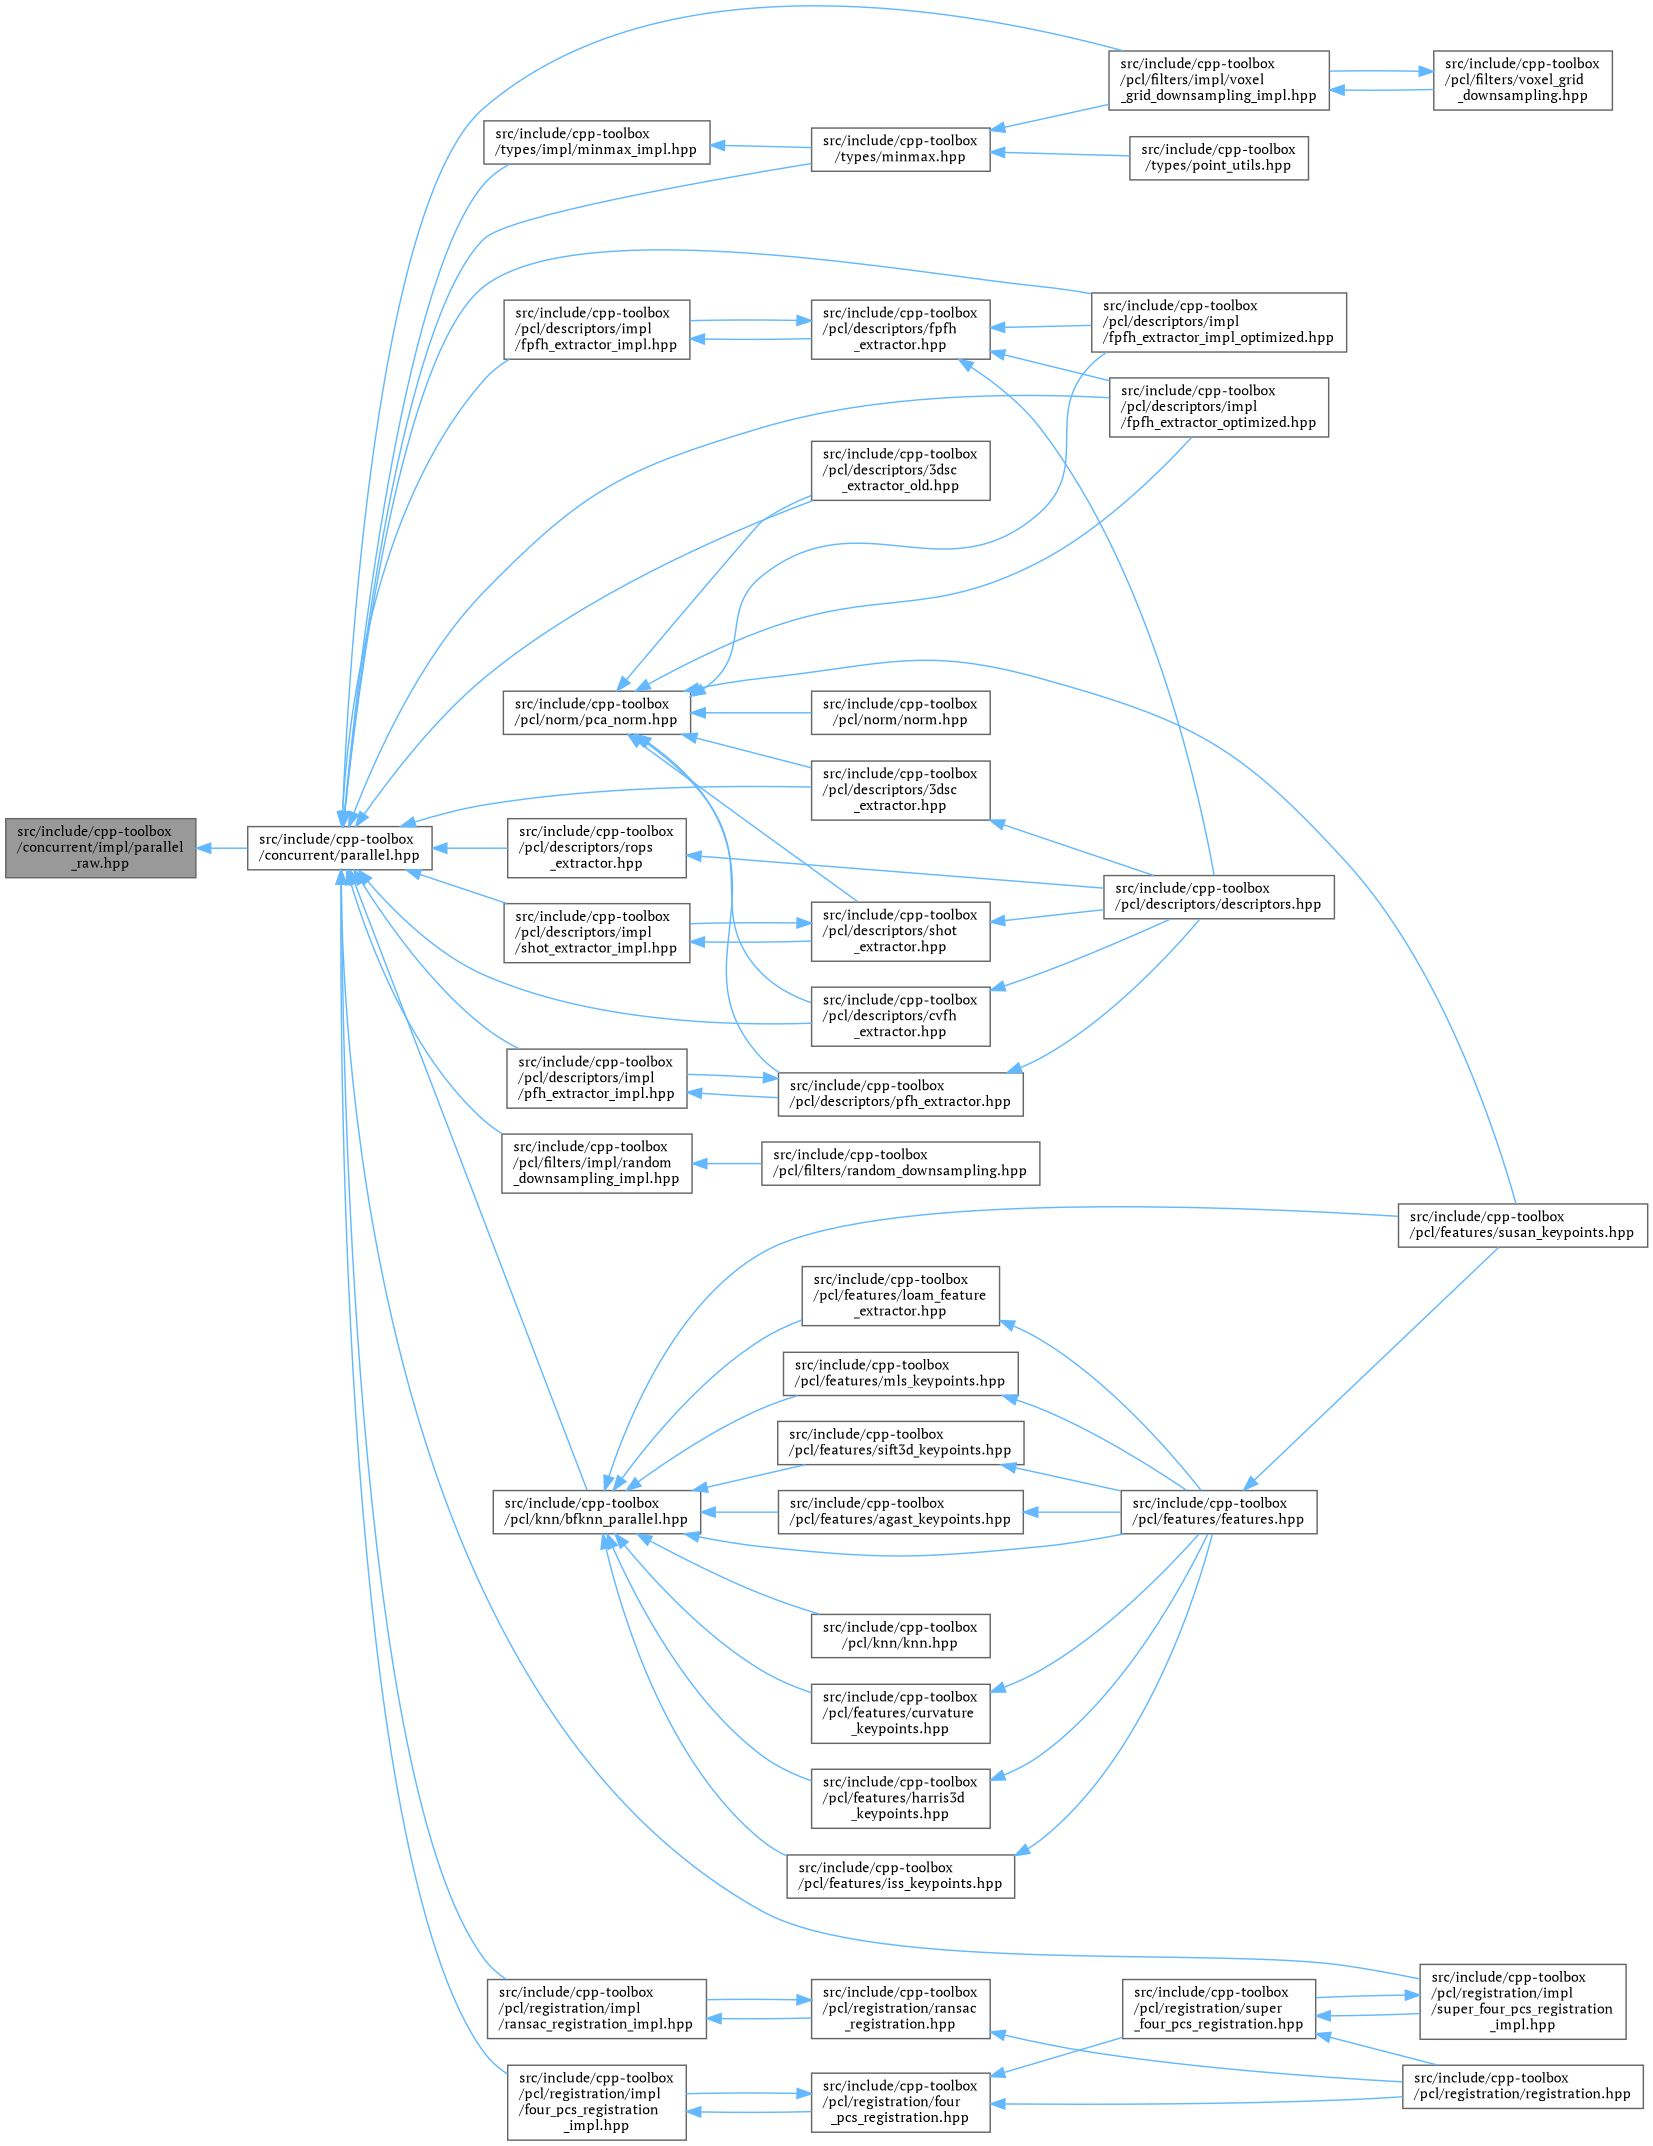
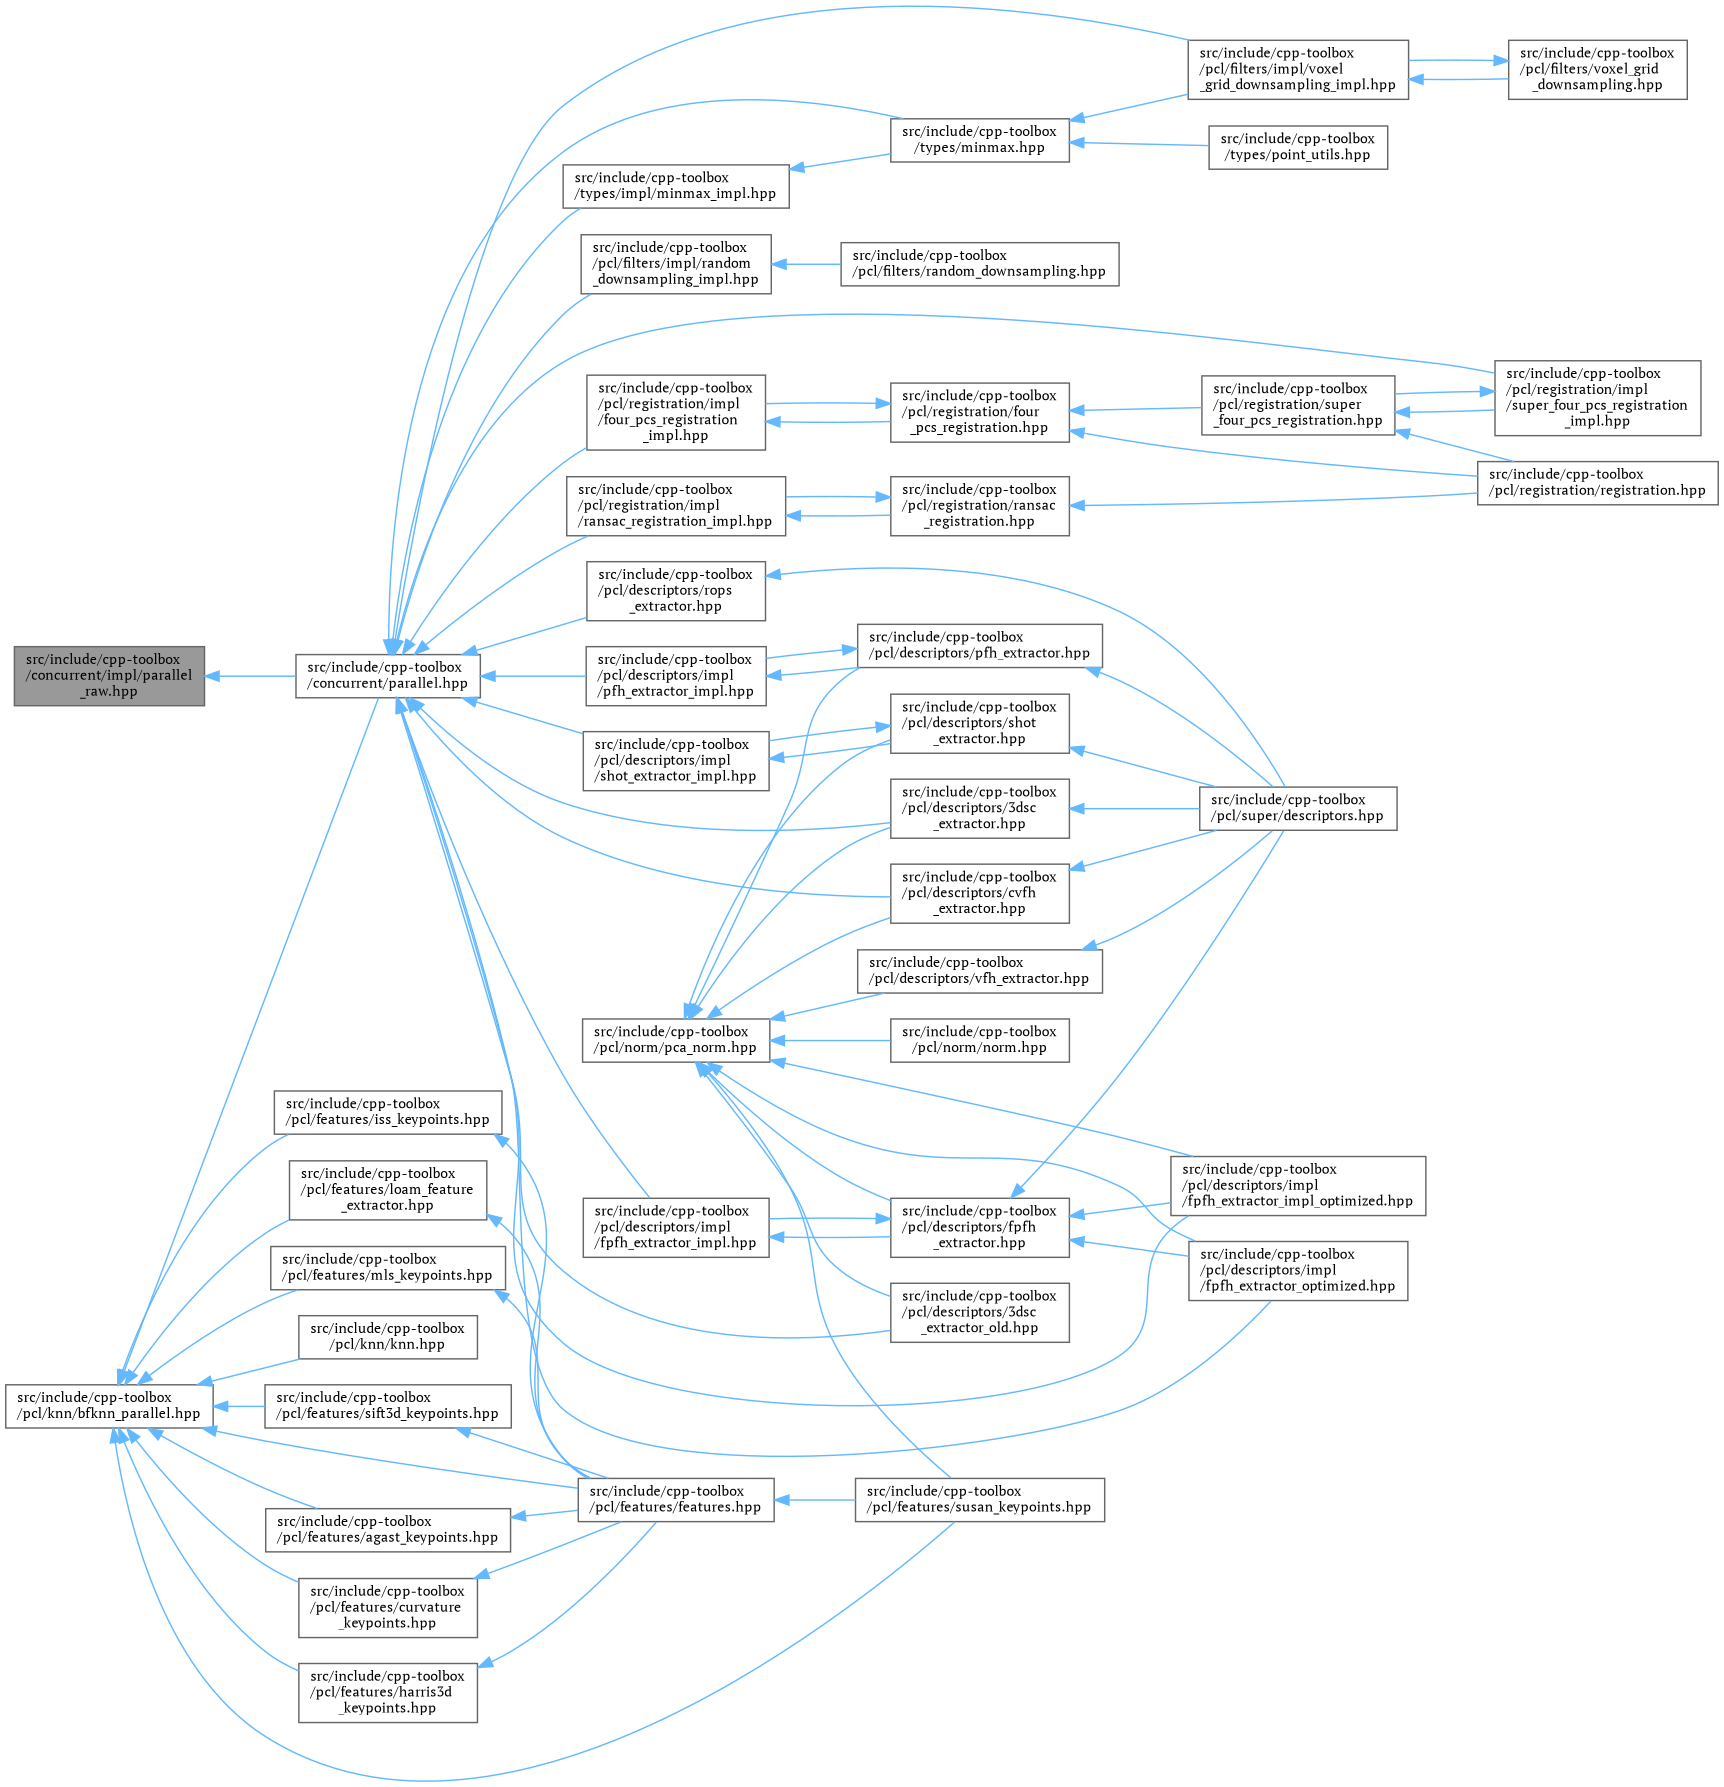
node "src/include/cpp-toolbox /pcl/descriptors/descriptors.hpp": label "src/include/cpp-toolbox /pcl/descriptors/descriptors.hpp" -> "src/include/cpp-toolbox /pcl/super/descriptors.hpp"
node "src/include/cpp-toolbox /pcl/descriptors/vfh_extractor.hpp": added
edge "src/include/cpp-toolbox /pcl/descriptors/fpfh _extractor.hpp" -> "src/include/cpp-toolbox /pcl/norm/pca_norm.hpp": added
edge "src/include/cpp-toolbox /pcl/knn/bfknn_parallel.hpp" -> "src/include/cpp-toolbox /concurrent/parallel.hpp": reversed
